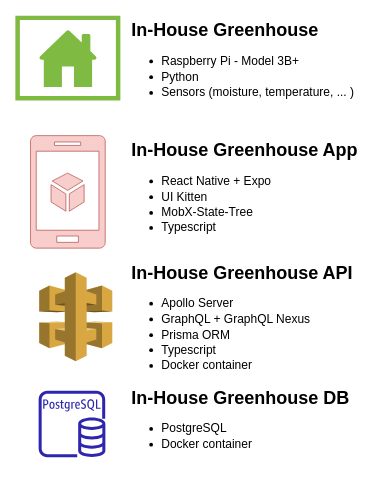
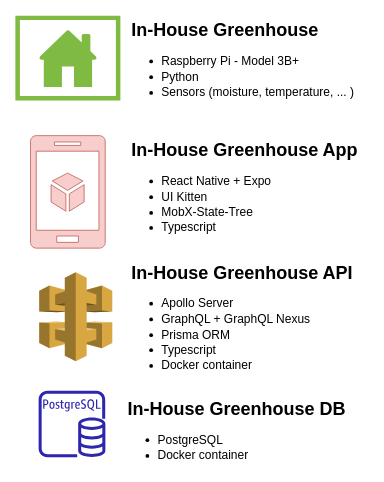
node "In-House Greenhouse DB PostgreSQL Docker container": moved (248, 424) -> (244, 435)
